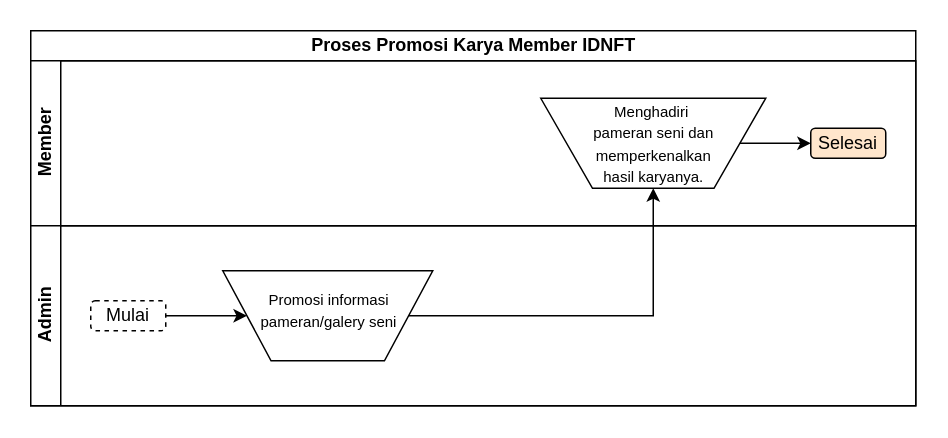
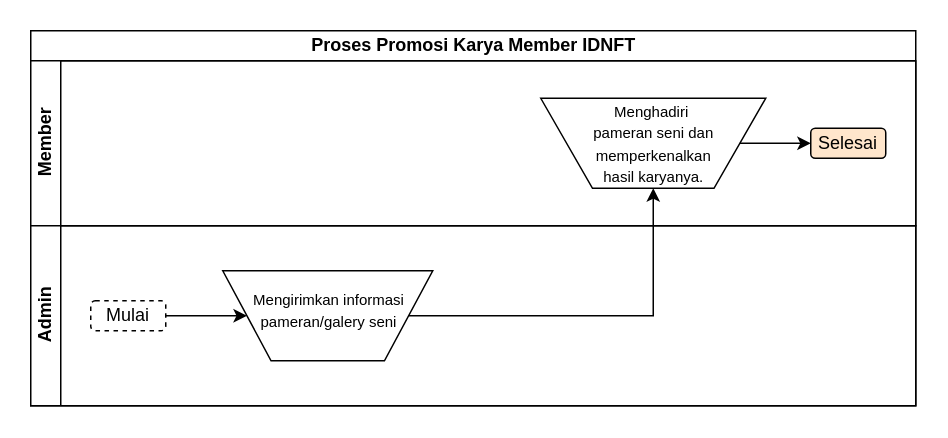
node "Promosi informasi pameran/galery seni": label "Promosi informasi pameran/galery seni" -> "Mengirimkan informasi pameran/galery seni"
